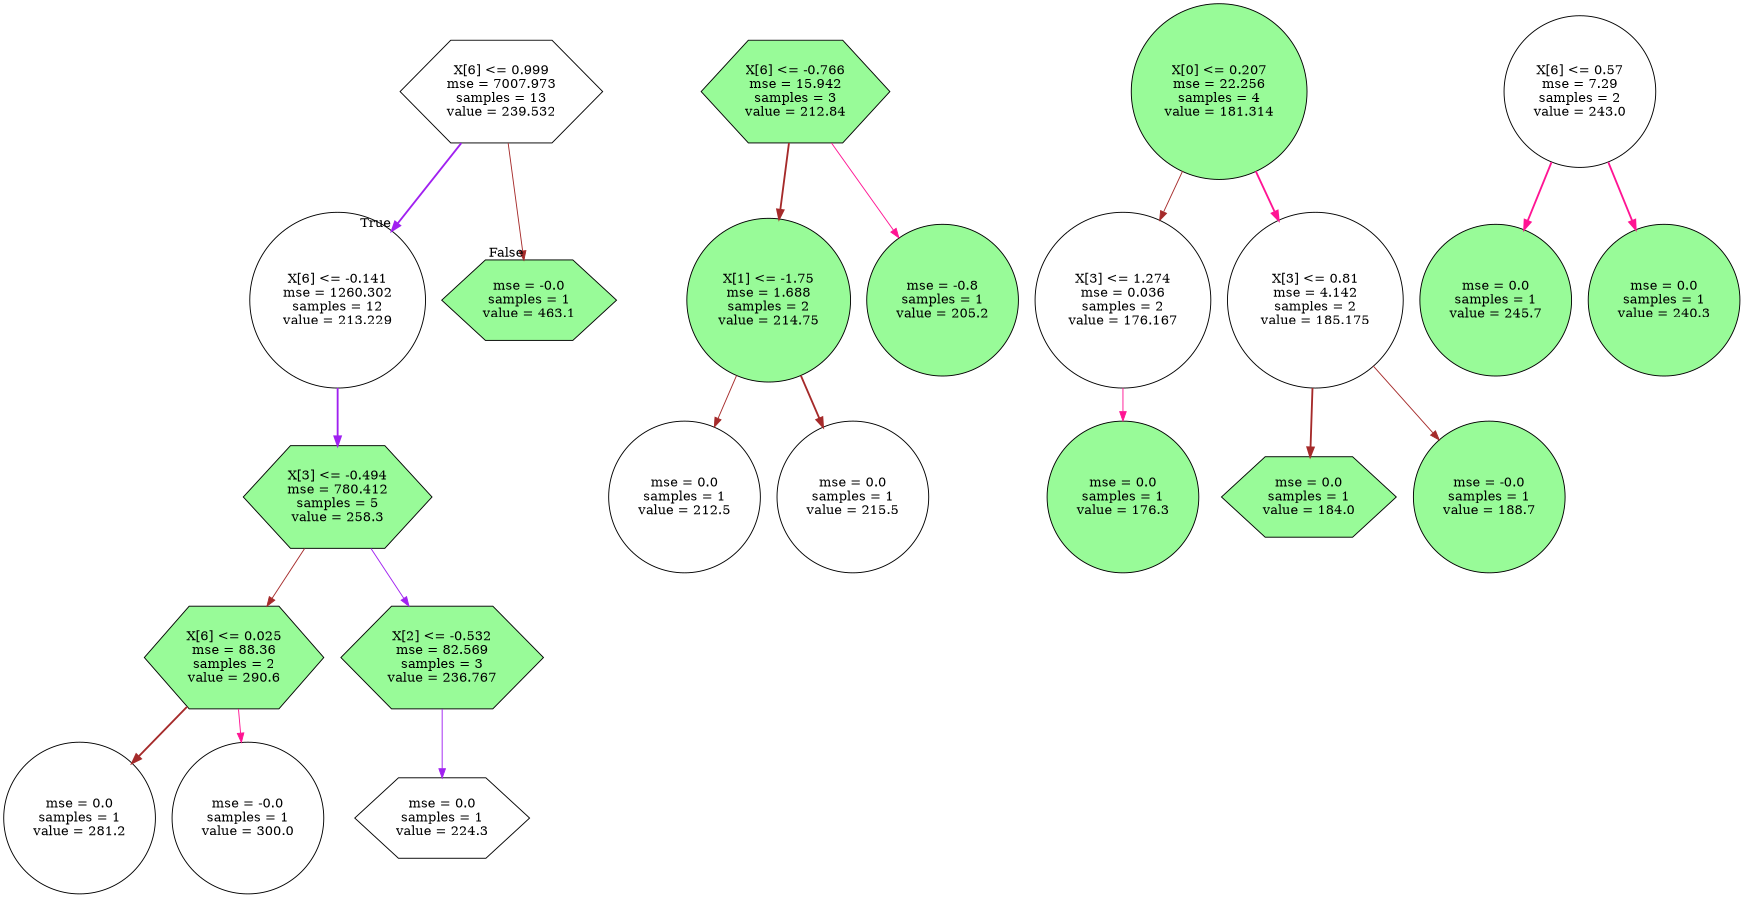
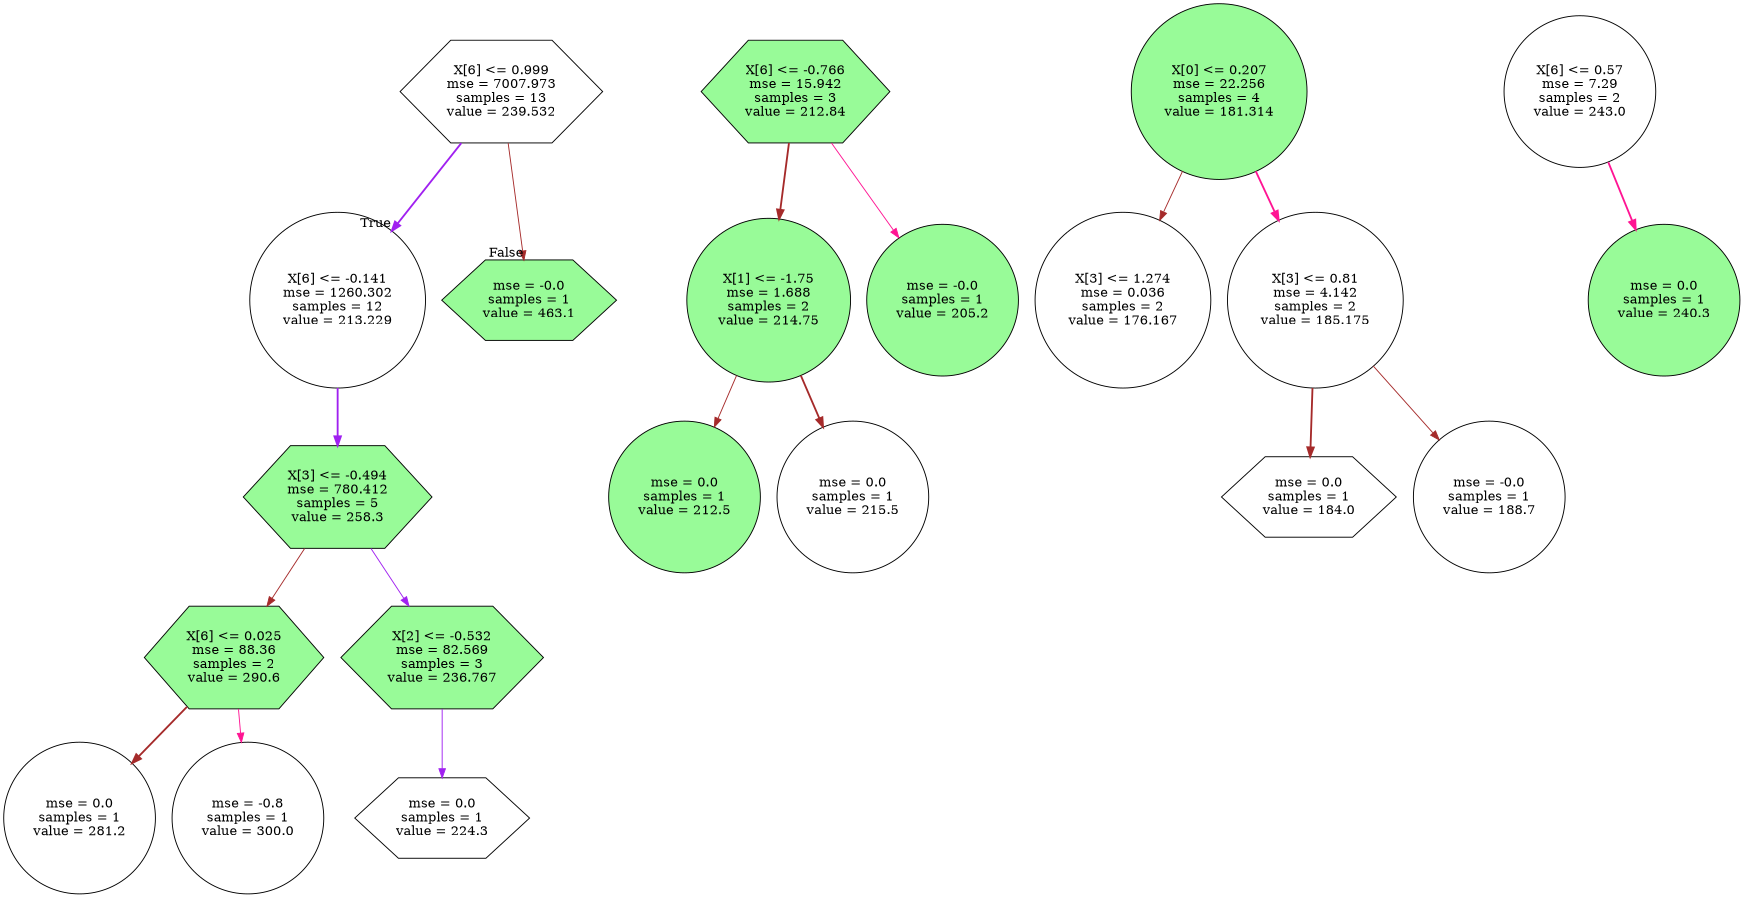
node "mse = -0.8 samples = 1 value = 205.2": label "mse = -0.8 samples = 1 value = 205.2" -> "mse = -0.0 samples = 1 value = 205.2"
node "mse = 0.0 samples = 1 value = 245.7": removed
node "mse = 0.0 samples = 1 value = 212.5": fillcolor white -> palegreen
node "mse = 0.0 samples = 1 value = 176.3": removed
node "mse = 0.0 samples = 1 value = 184.0": fillcolor palegreen -> white
node "mse = -0.0 samples = 1 value = 188.7": fillcolor palegreen -> white
node "mse = -0.0 samples = 1 value = 300.0": label "mse = -0.0 samples = 1 value = 300.0" -> "mse = -0.8 samples = 1 value = 300.0"
